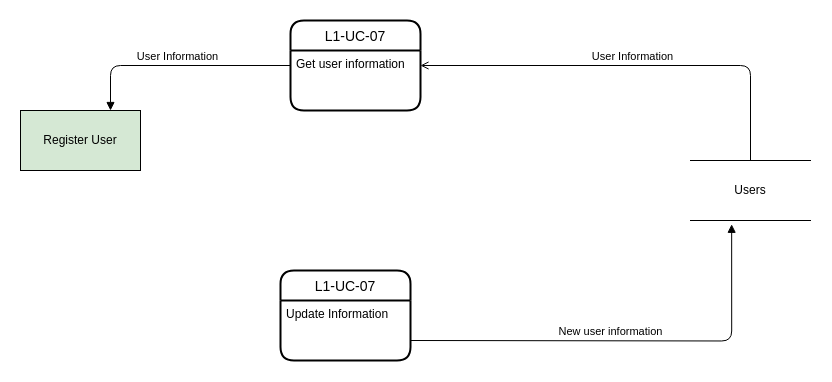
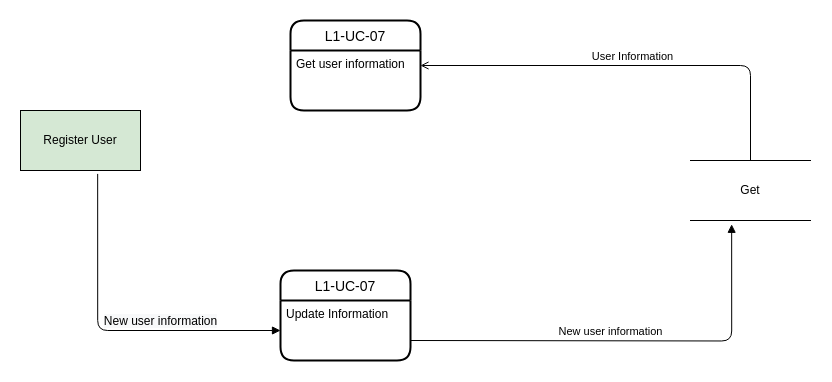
edge "Get user information" -> "Register User": removed, label "User Information"
node "Users": label "Users" -> "Get"
edge "Register User" -> "Update Information": added, label "New user information"
